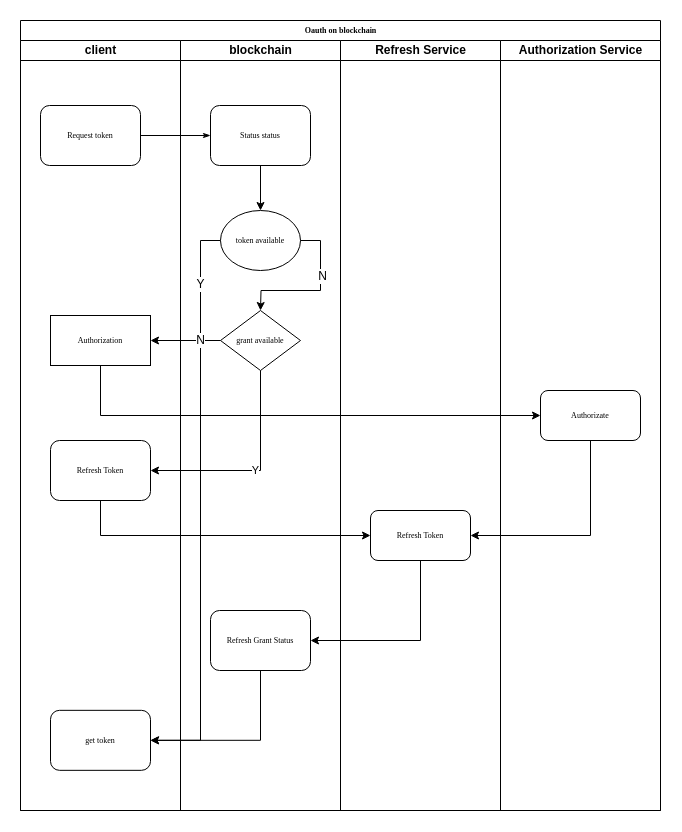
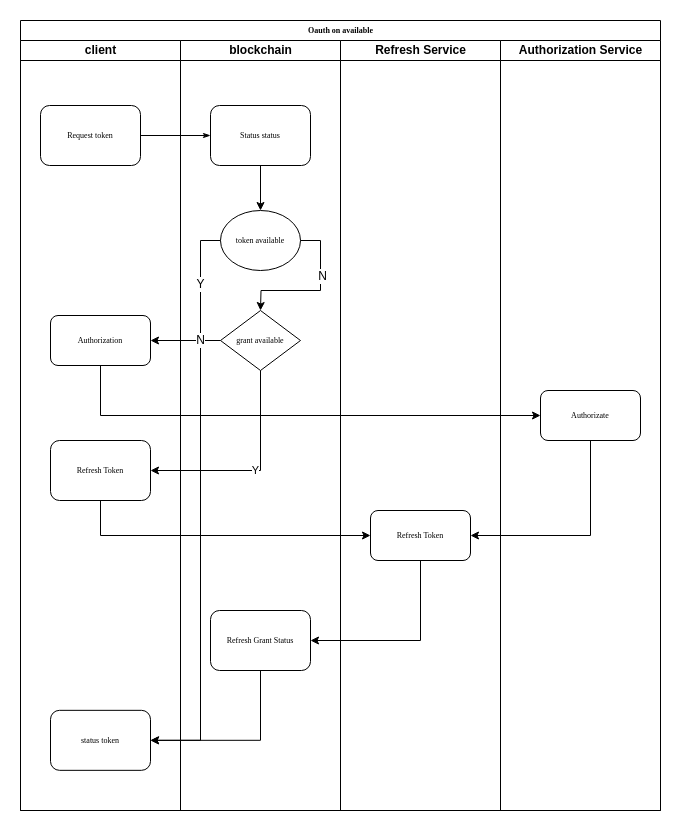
node "Oauth on blockchain": label "Oauth on blockchain" -> "Oauth on available"
node "Authorization": shape rectangle -> rounded rectangle
node "get token": label "get token" -> "status token"
